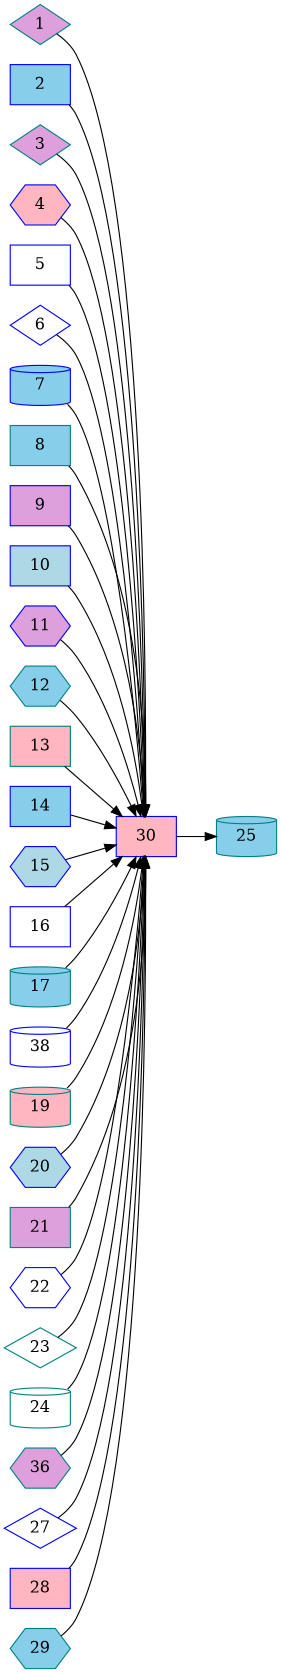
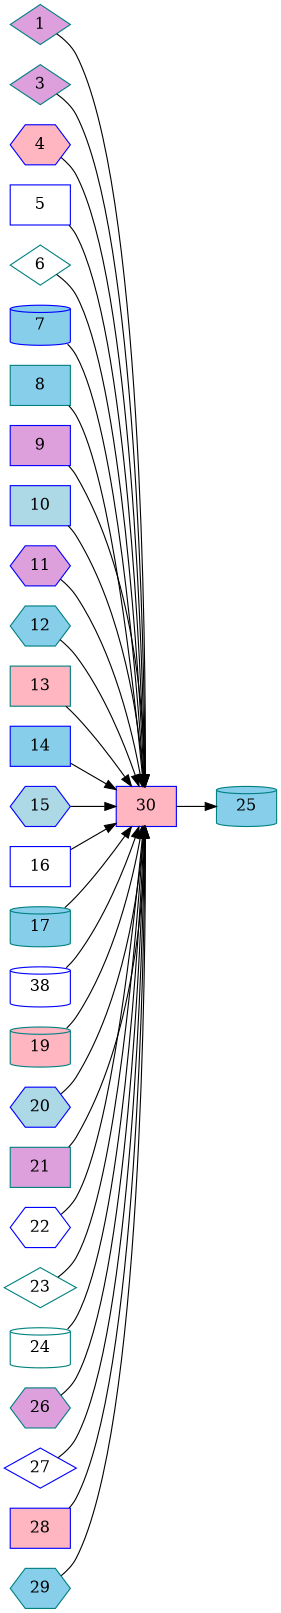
node "2": removed
node "6": color blue -> teal
node "36": label "36" -> "26"
